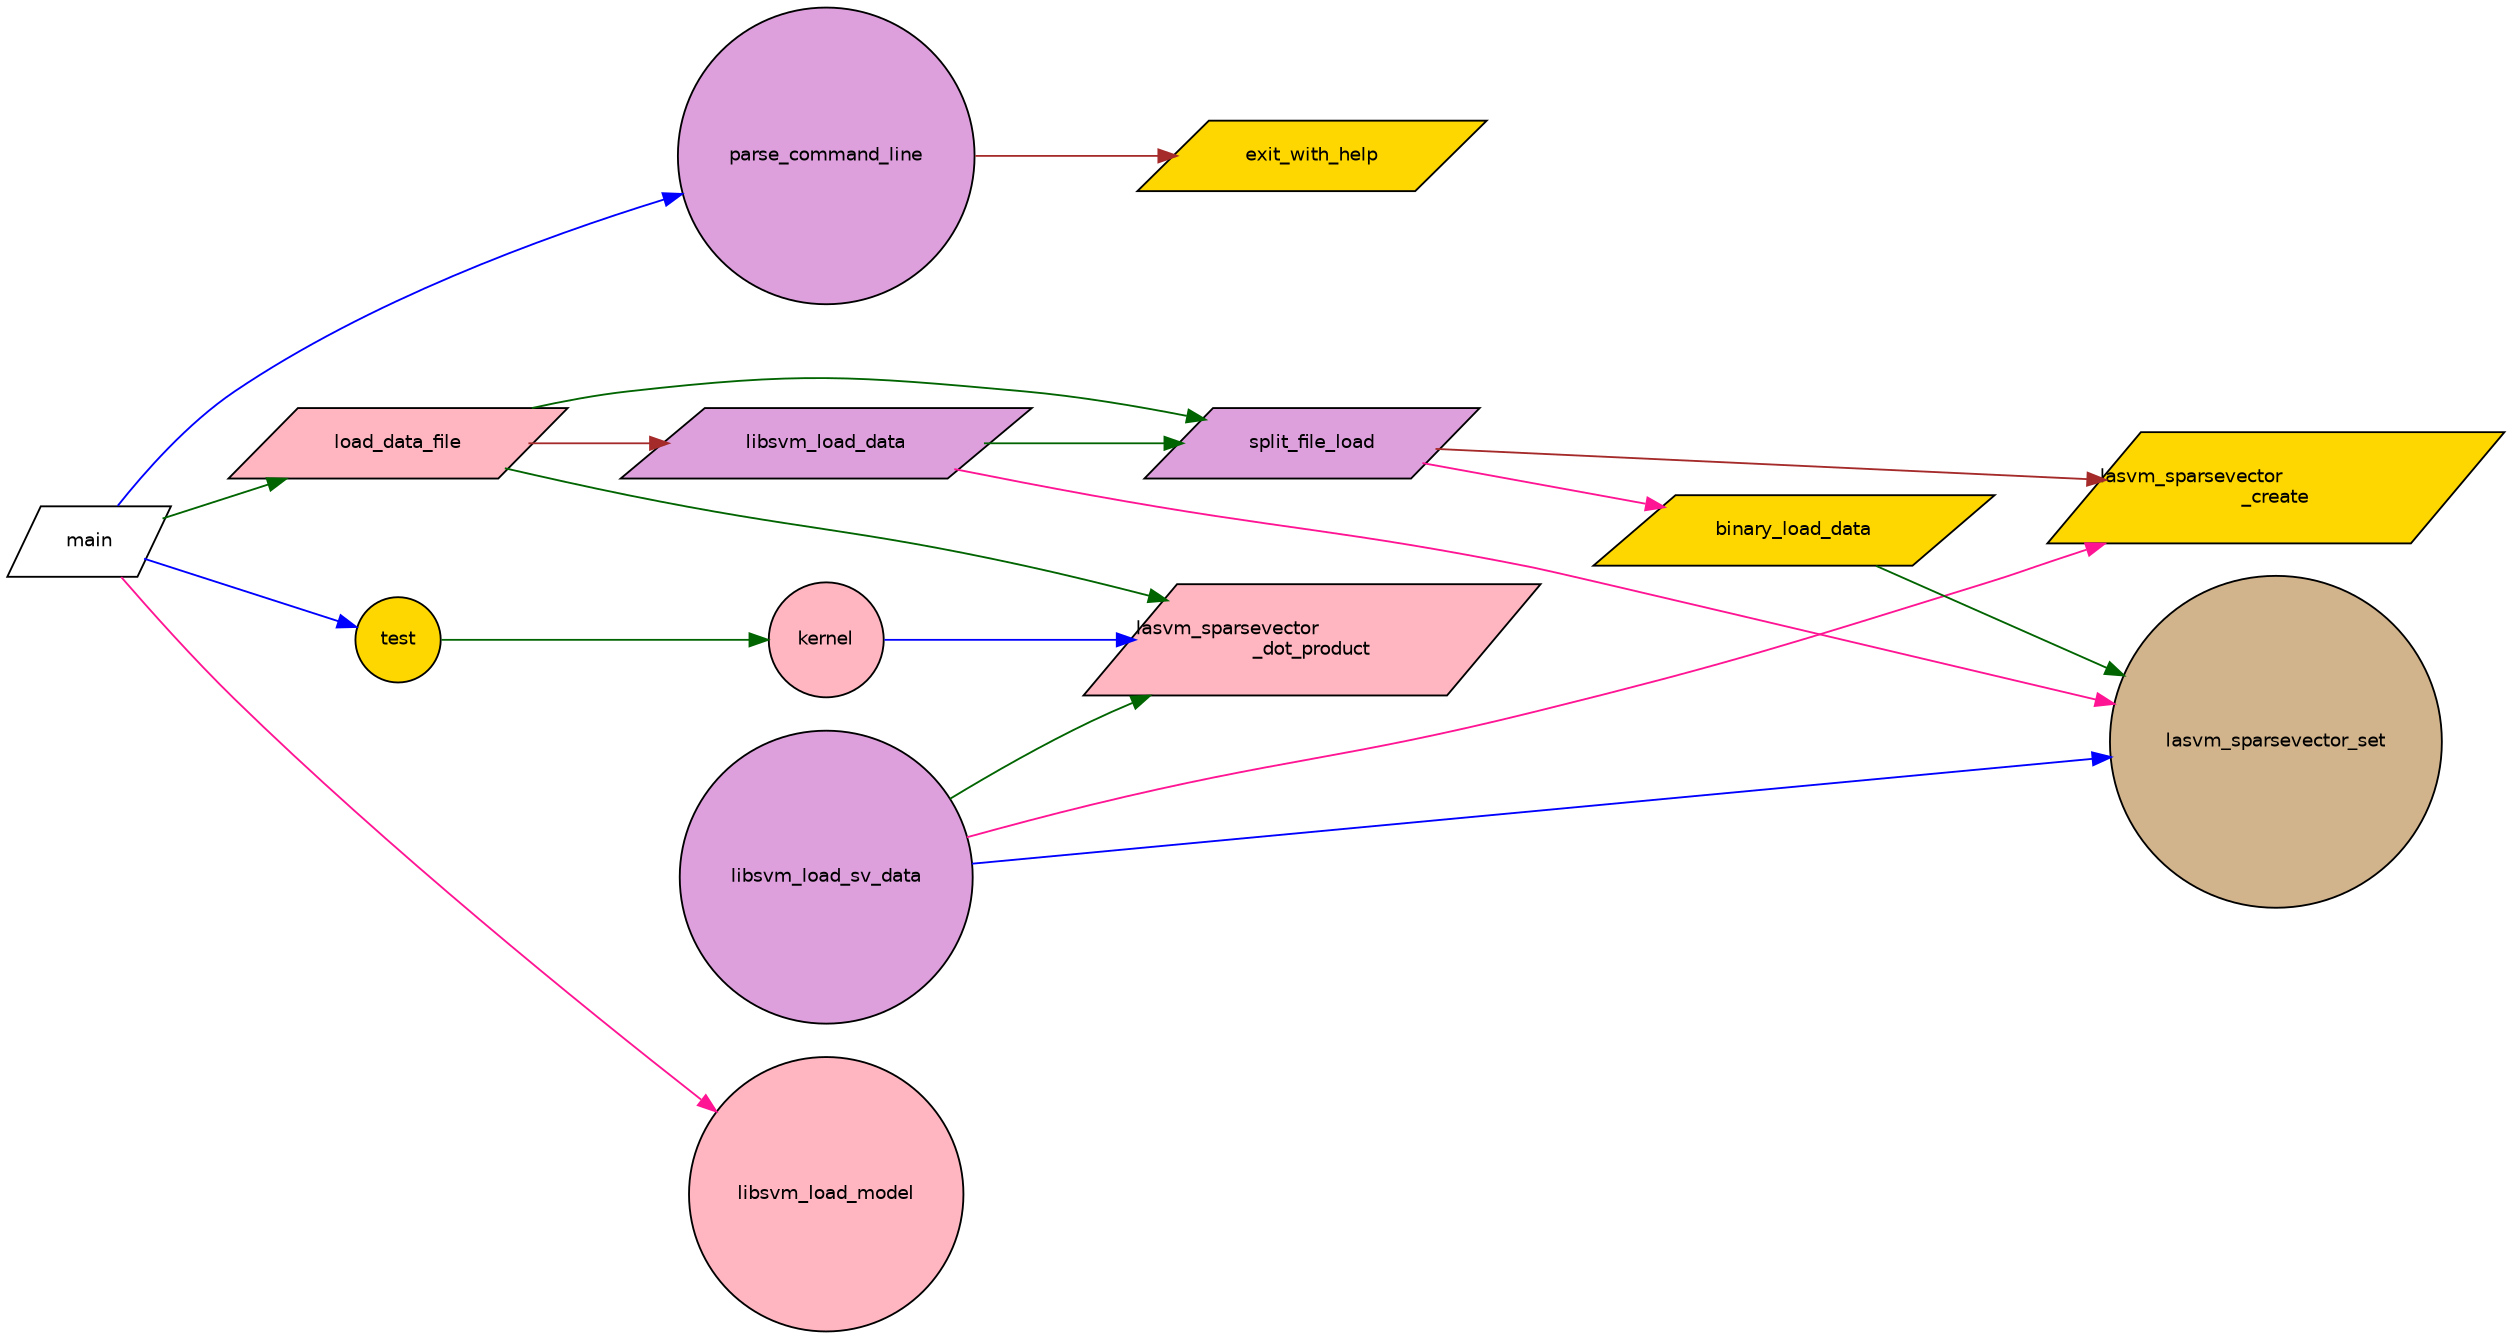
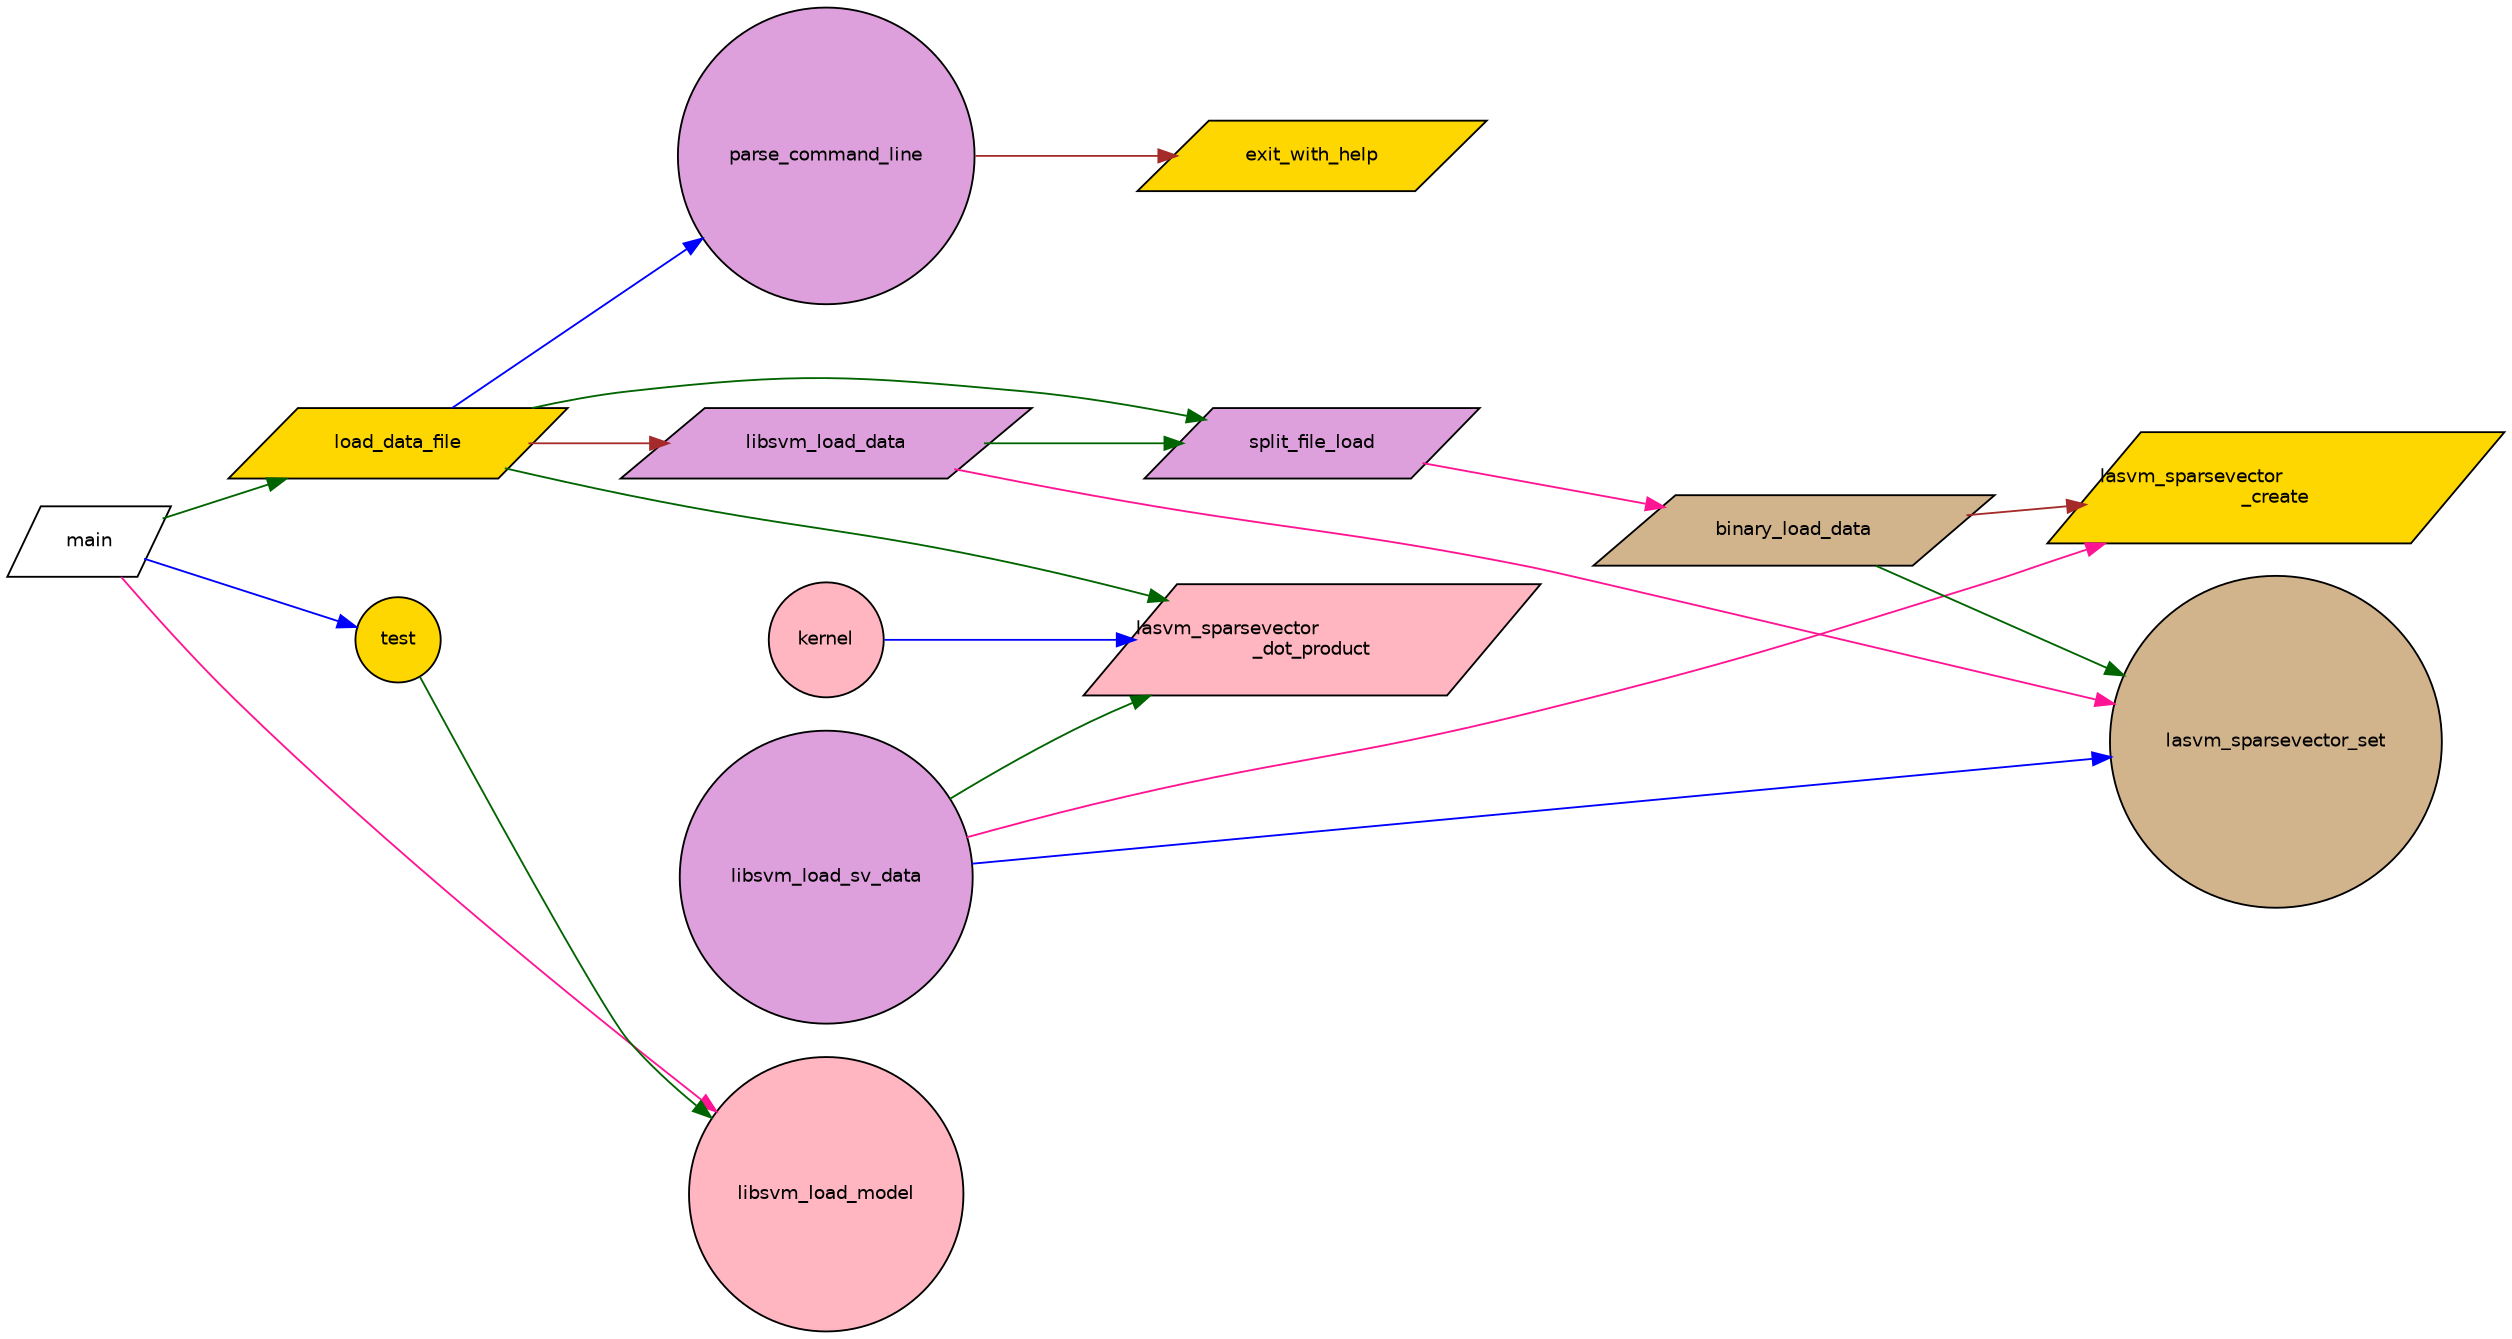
edge "main" -> "parse_command_line": now "load_data_file" -> "parse_command_line"
node "load_data_file": fillcolor lightpink -> gold
edge "split_file_load" -> "lasvm_sparsevector _create": now "binary_load_data" -> "lasvm_sparsevector _create"
node "binary_load_data": fillcolor gold -> tan
edge "test" -> "kernel": now "test" -> "libsvm_load_model"
